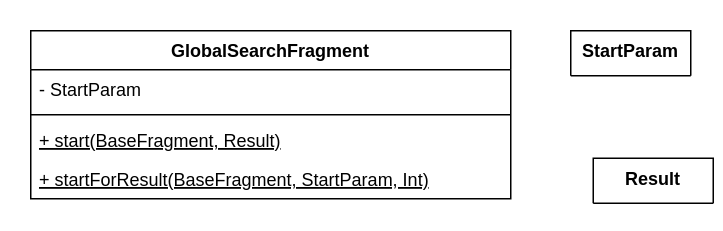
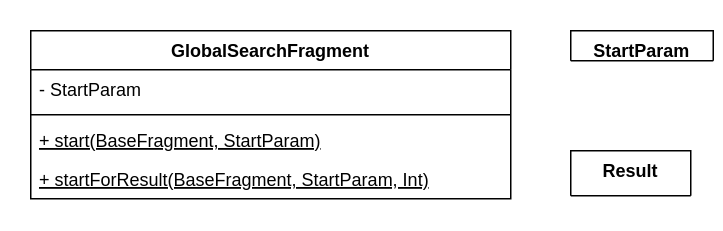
node "StartParam": size 120x45 -> 143x30
node "+ start(BaseFragment, Result)": label "+ start(BaseFragment, Result)" -> "+ start(BaseFragment, StartParam)"
node "Result": moved (653, 181) -> (631, 173)
